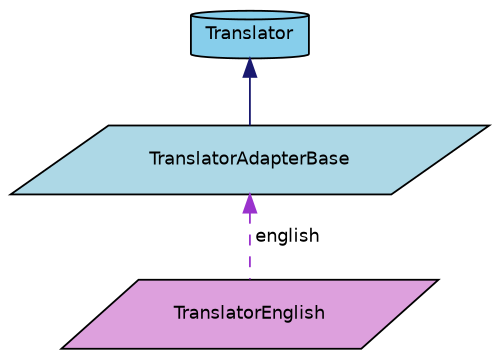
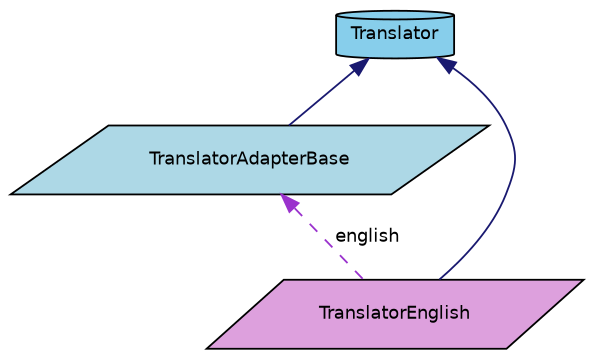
edge "TranslatorEnglish" -> "Translator": added
